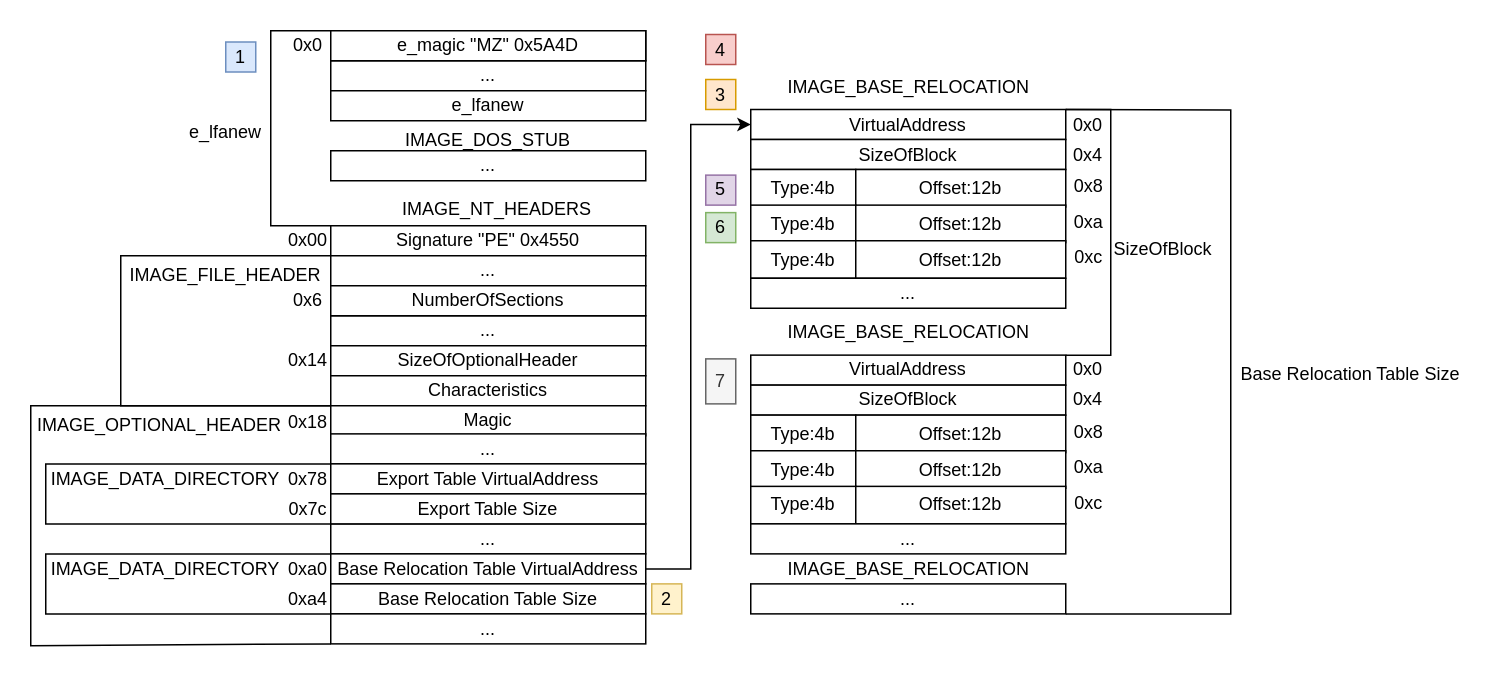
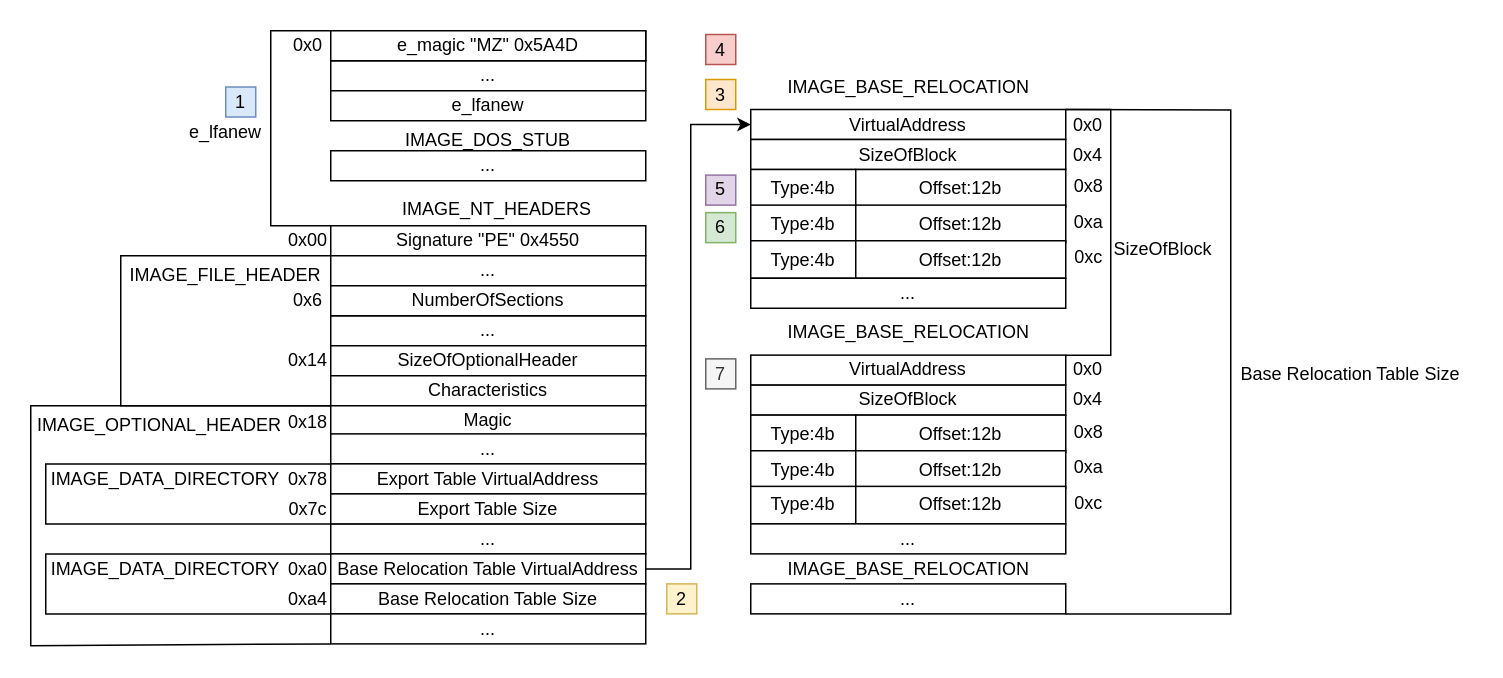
node "1": moved (241, 57) -> (241, 102)
node "7": size 30x45 -> 30x30
node "2": moved (667, 599) -> (682, 599)
